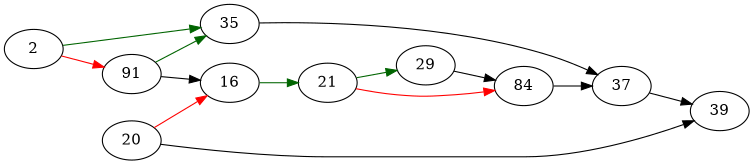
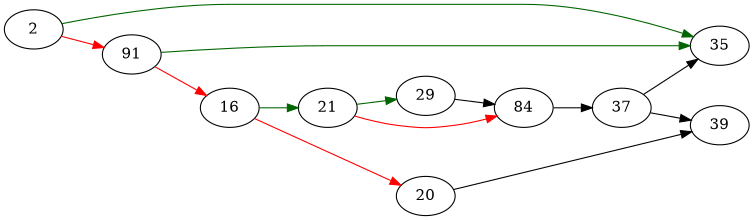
edge "35" -> "37": reversed
edge "91" -> "16": color black -> red
edge "20" -> "16": reversed
